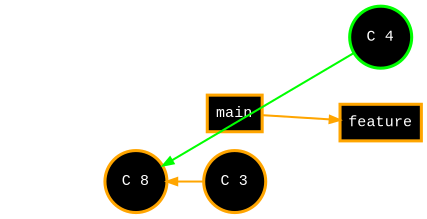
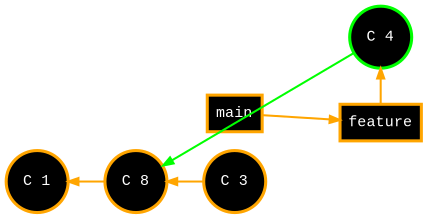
edge "feature" -> "C 4": added
node "C 1": added
